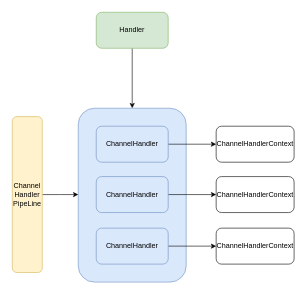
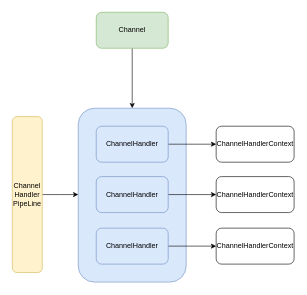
node "Handler": label "Handler" -> "Channel"
